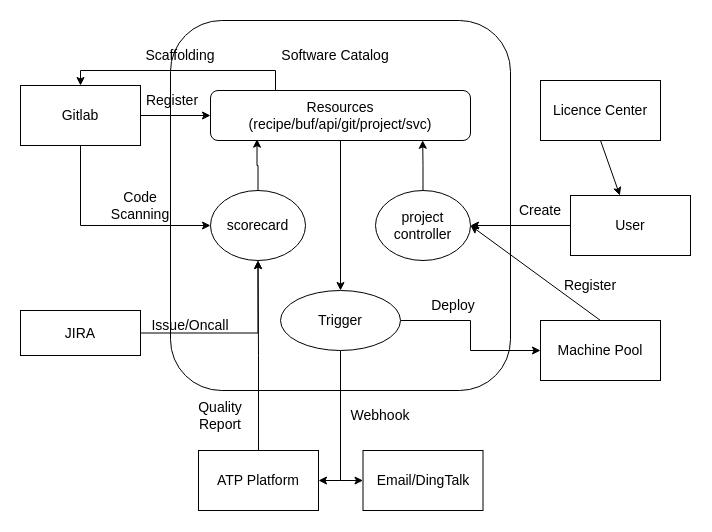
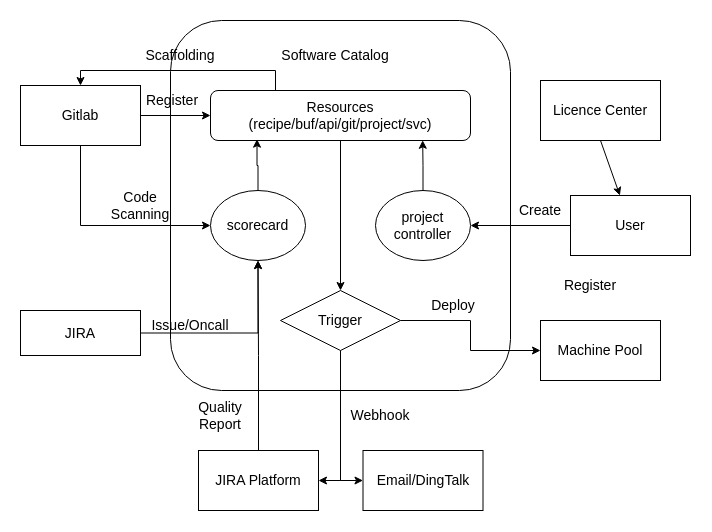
edge "Machine Pool" -> "project controller": removed
node "Trigger": shape ellipse -> diamond
node "ATP Platform": label "ATP Platform" -> "JIRA Platform"
